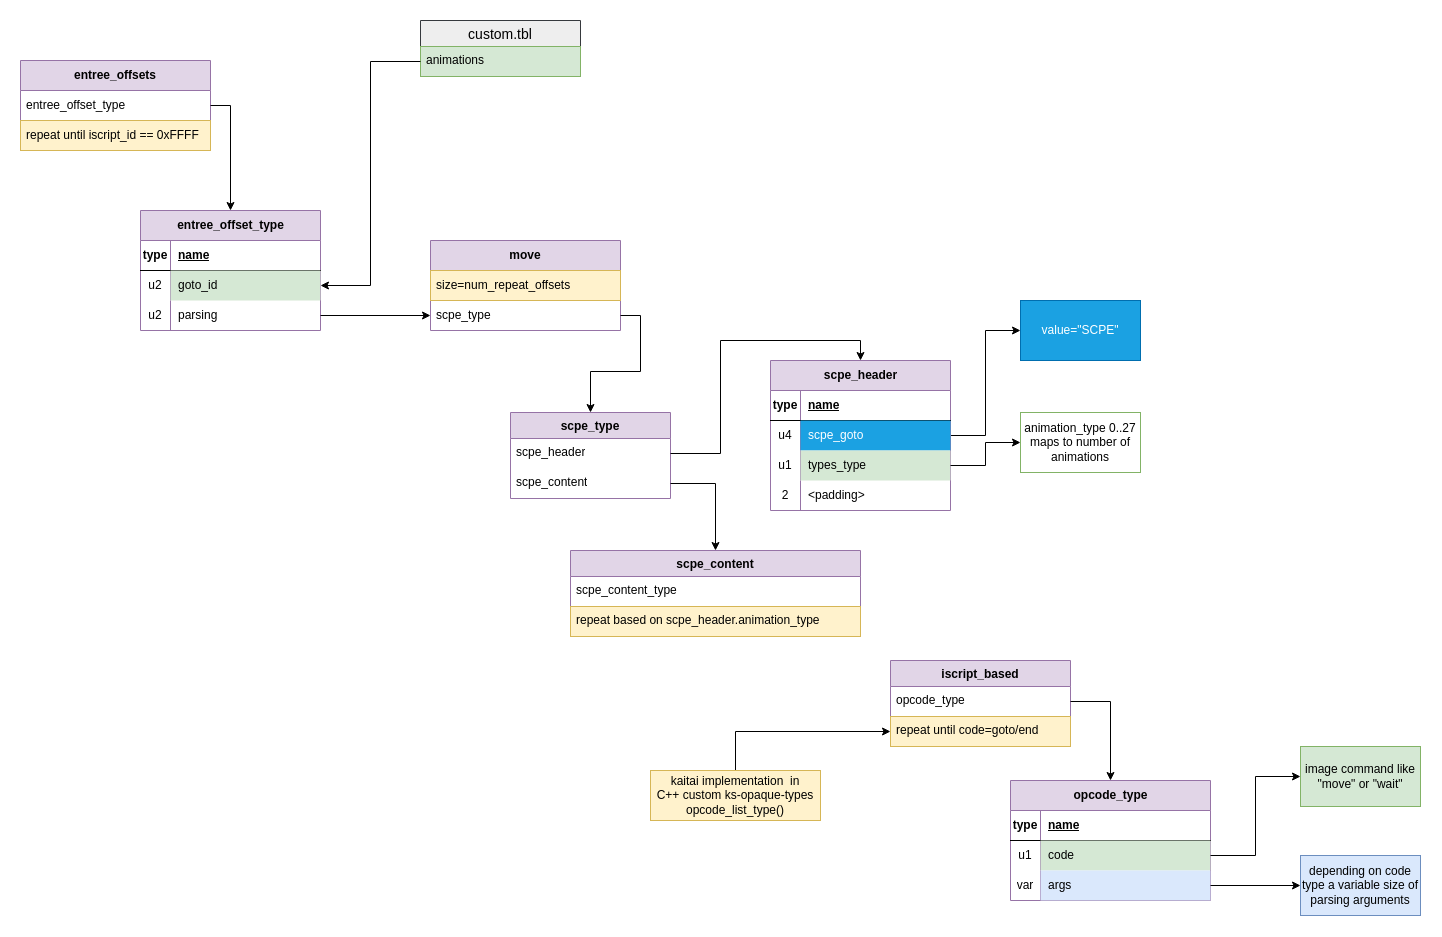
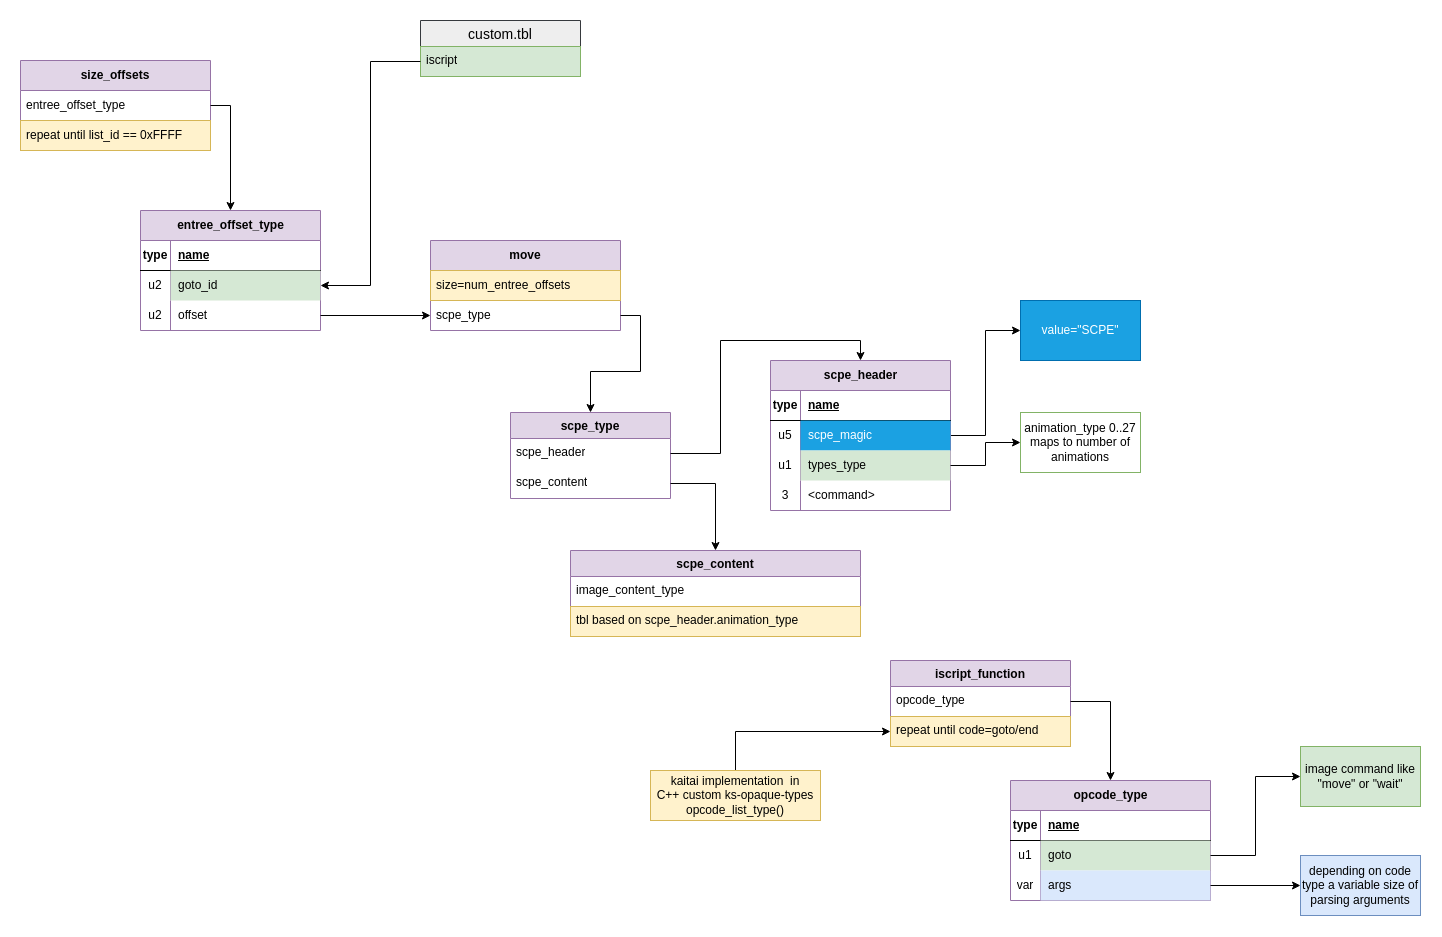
node "animations": label "animations" -> "iscript"
node "entree_offsets": label "entree_offsets" -> "size_offsets"
node "repeat until iscript_id == 0xFFFF": label "repeat until iscript_id == 0xFFFF" -> "repeat until list_id == 0xFFFF"
node "size=num_repeat_offsets": label "size=num_repeat_offsets" -> "size=num_entree_offsets"
node "parsing": label "parsing" -> "offset"
node "u4": label "u4" -> "u5"
node "scpe_goto": label "scpe_goto" -> "scpe_magic"
node "2": label "2" -> "3"
node "<padding>": label "<padding>" -> "<command>"
node "scpe_content_type": label "scpe_content_type" -> "image_content_type"
node "repeat based on scpe_header.animation_type": label "repeat based on scpe_header.animation_type" -> "tbl based on scpe_header.animation_type"
node "iscript_based": label "iscript_based" -> "iscript_function"
node "code": label "code" -> "goto"
